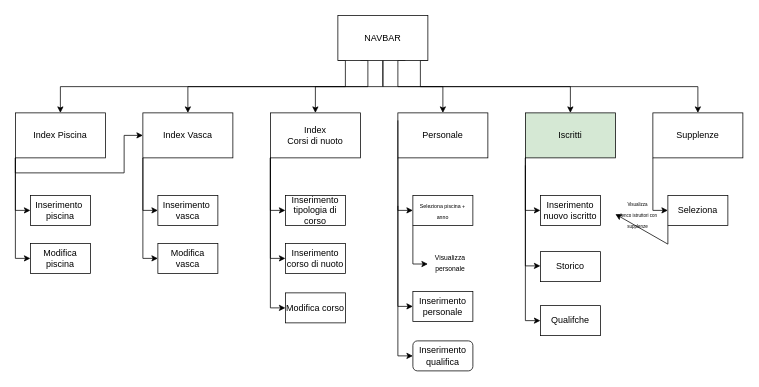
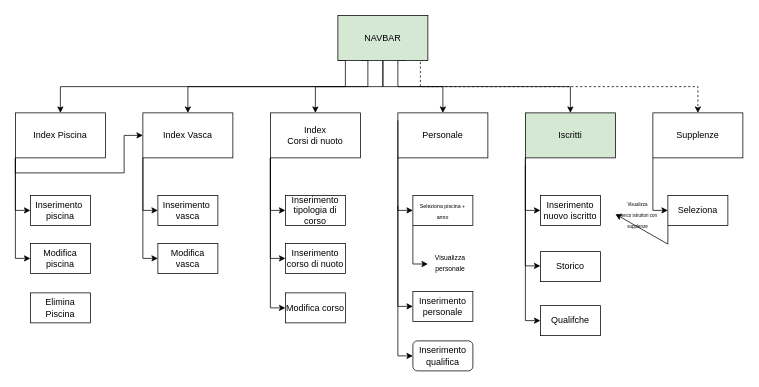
node "NAVBAR": fillcolor #ffffff -> #d5e8d4
edge "NAVBAR" -> "Supplenze": style solid -> dashed
node "Elimina Piscina": added
